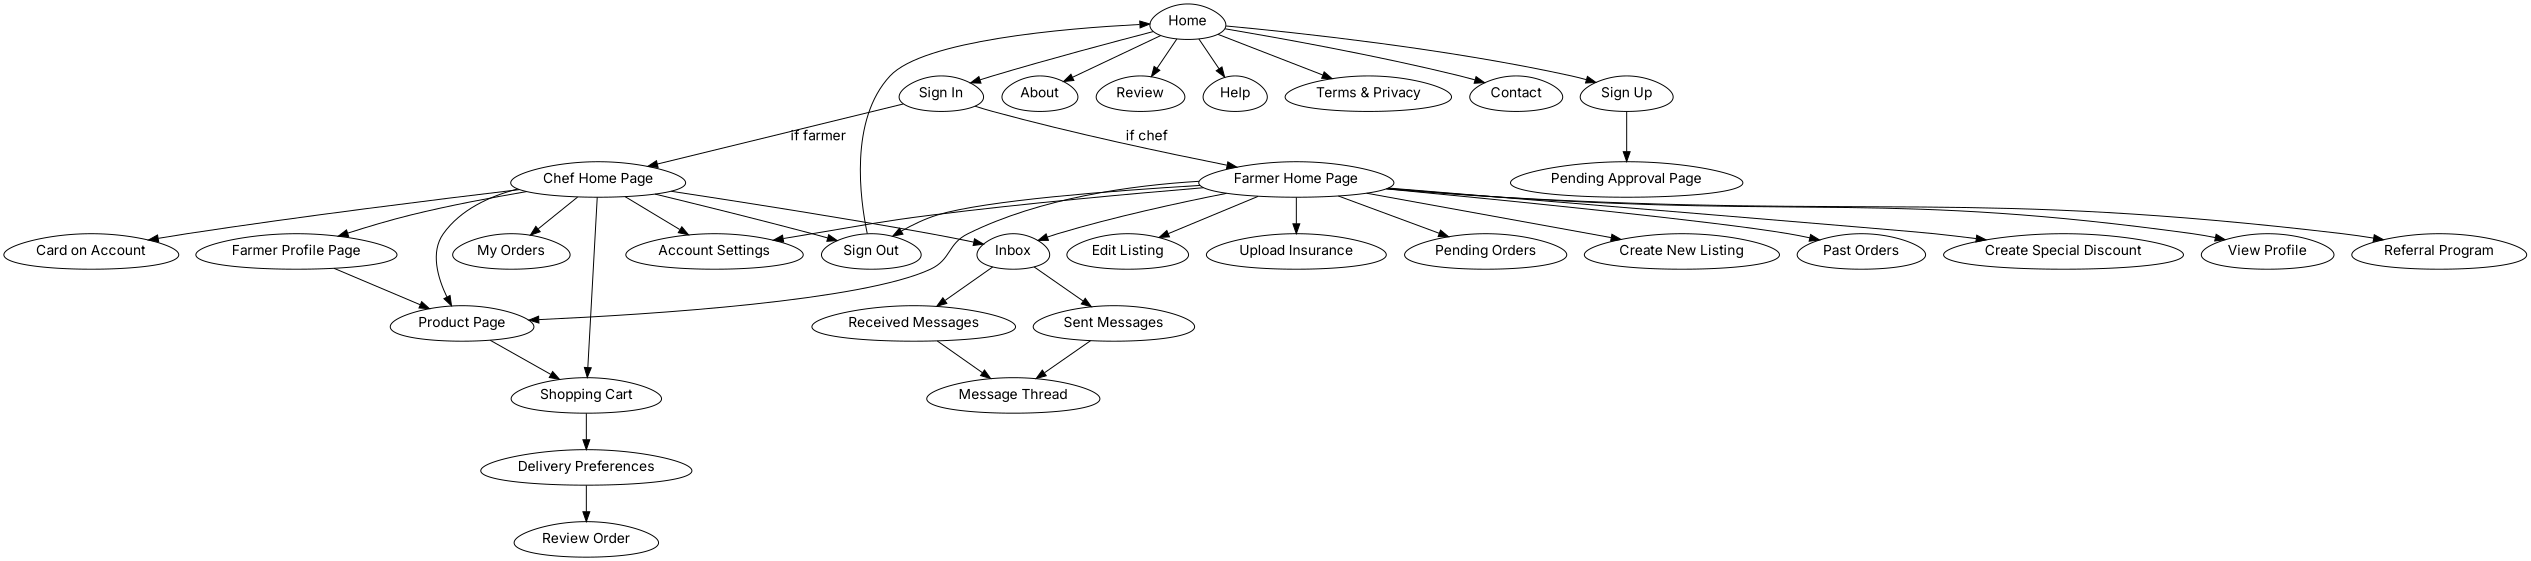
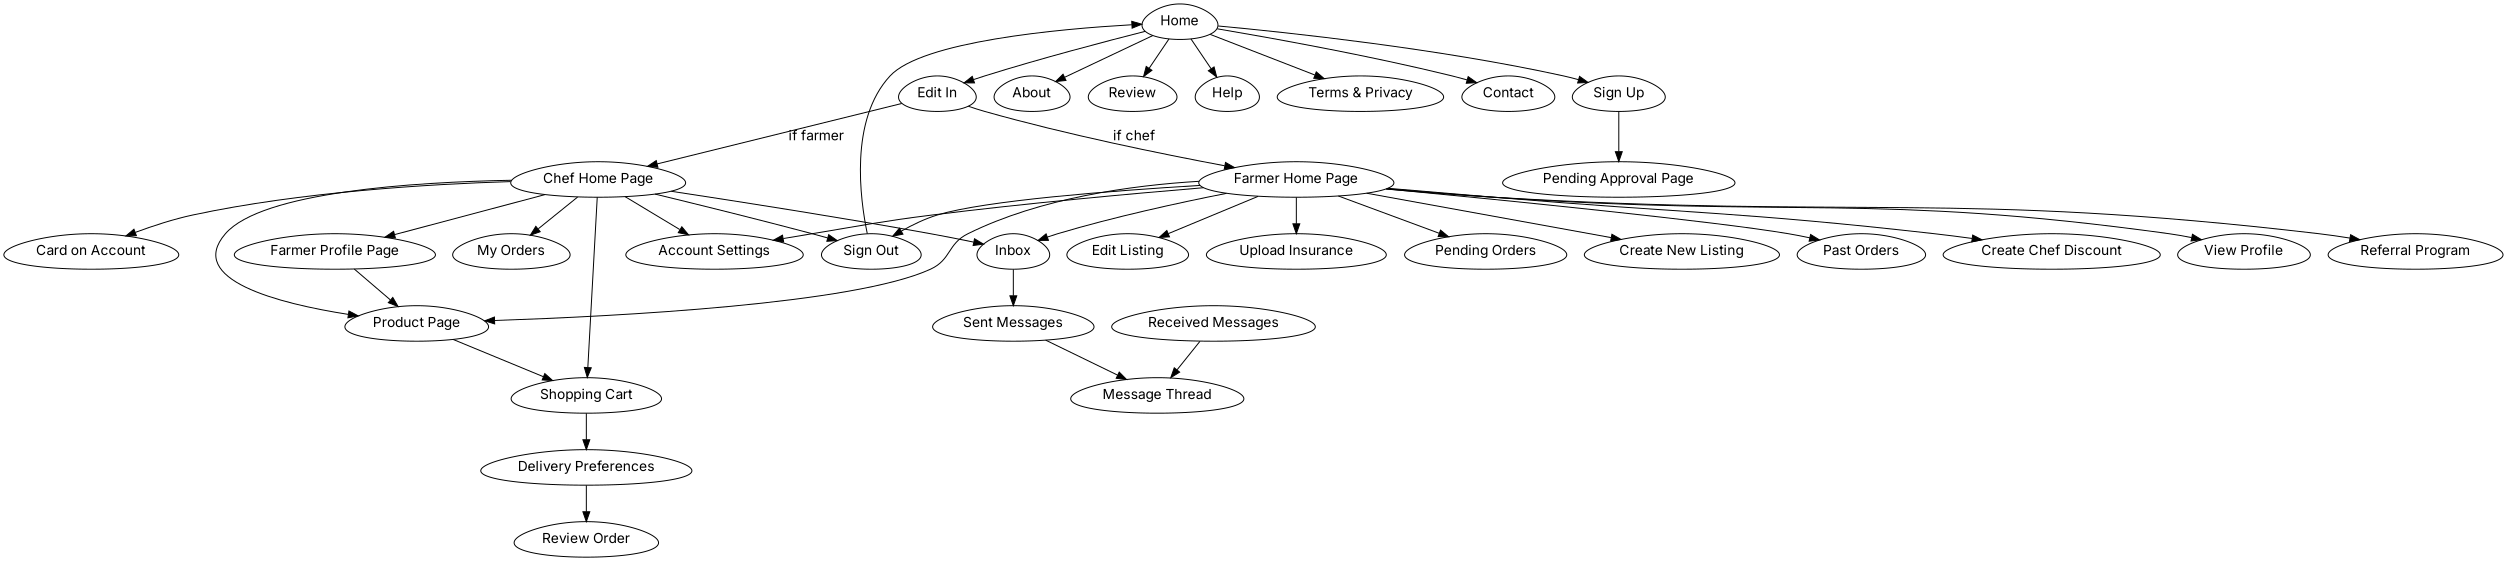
node "Sign In": label "Sign In" -> "Edit In"
node "Create Special Discount": label "Create Special Discount" -> "Create Chef Discount"
edge "Inbox" -> "Received Messages": removed
